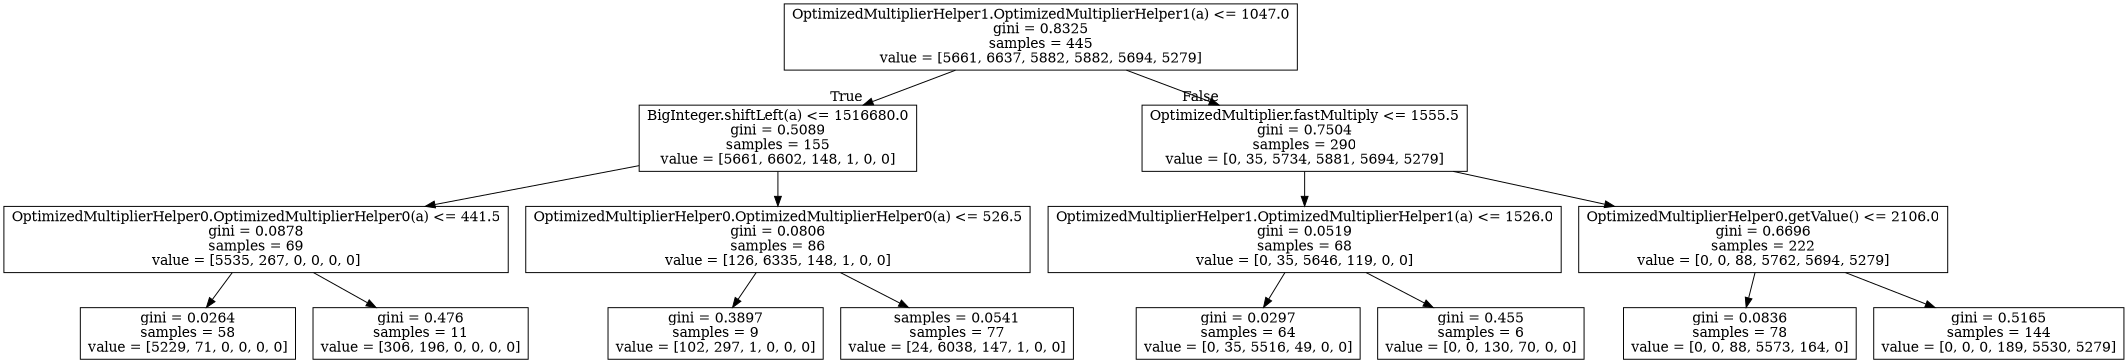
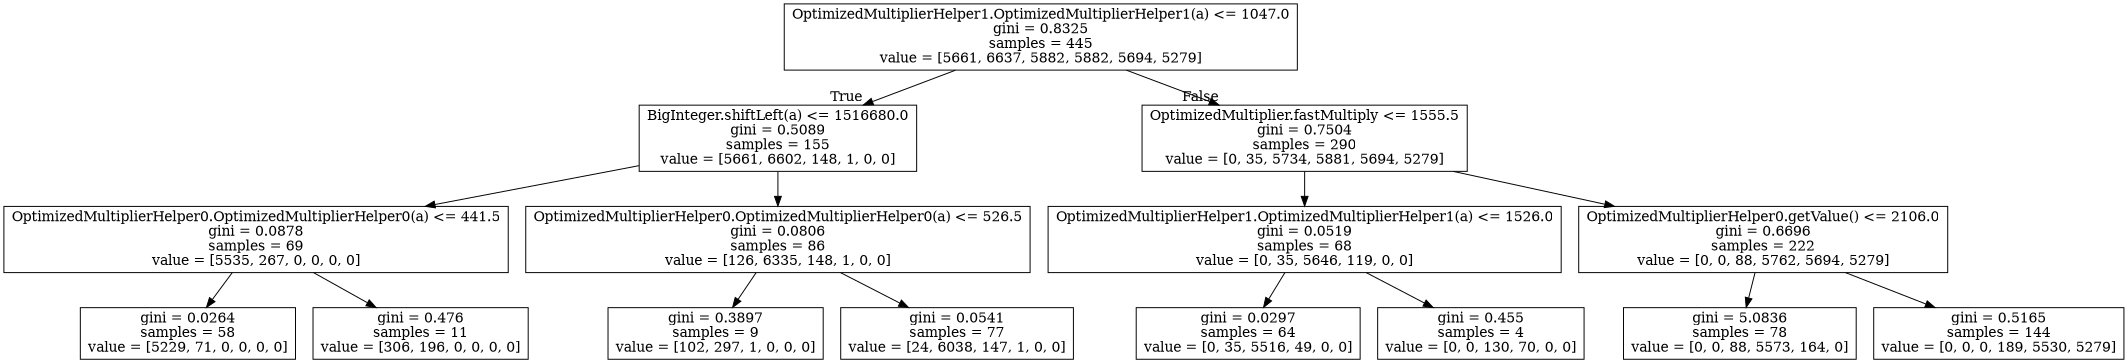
node "samples = 0.0541 samples = 77 value = [24, 6038, 147, 1, 0, 0]": label "samples = 0.0541 samples = 77 value = [24, 6038, 147, 1, 0, 0]" -> "gini = 0.0541 samples = 77 value = [24, 6038, 147, 1, 0, 0]"
node "gini = 0.455 samples = 6 value = [0, 0, 130, 70, 0, 0]": label "gini = 0.455 samples = 6 value = [0, 0, 130, 70, 0, 0]" -> "gini = 0.455 samples = 4 value = [0, 0, 130, 70, 0, 0]"
node "gini = 0.0836 samples = 78 value = [0, 0, 88, 5573, 164, 0]": label "gini = 0.0836 samples = 78 value = [0, 0, 88, 5573, 164, 0]" -> "gini = 5.0836 samples = 78 value = [0, 0, 88, 5573, 164, 0]"
